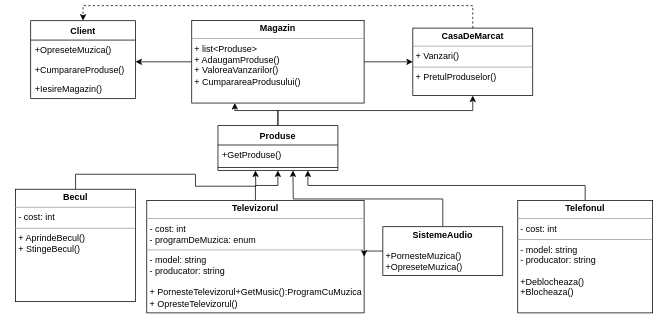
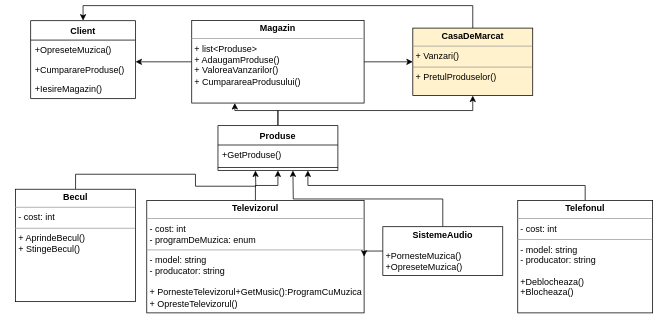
edge "CasaDeMarcat + Vanzari() + PretulProduselor()" -> "Client": style dashed -> solid
node "CasaDeMarcat + Vanzari() + PretulProduselor()": fillcolor #ffffff -> #fff2cc
